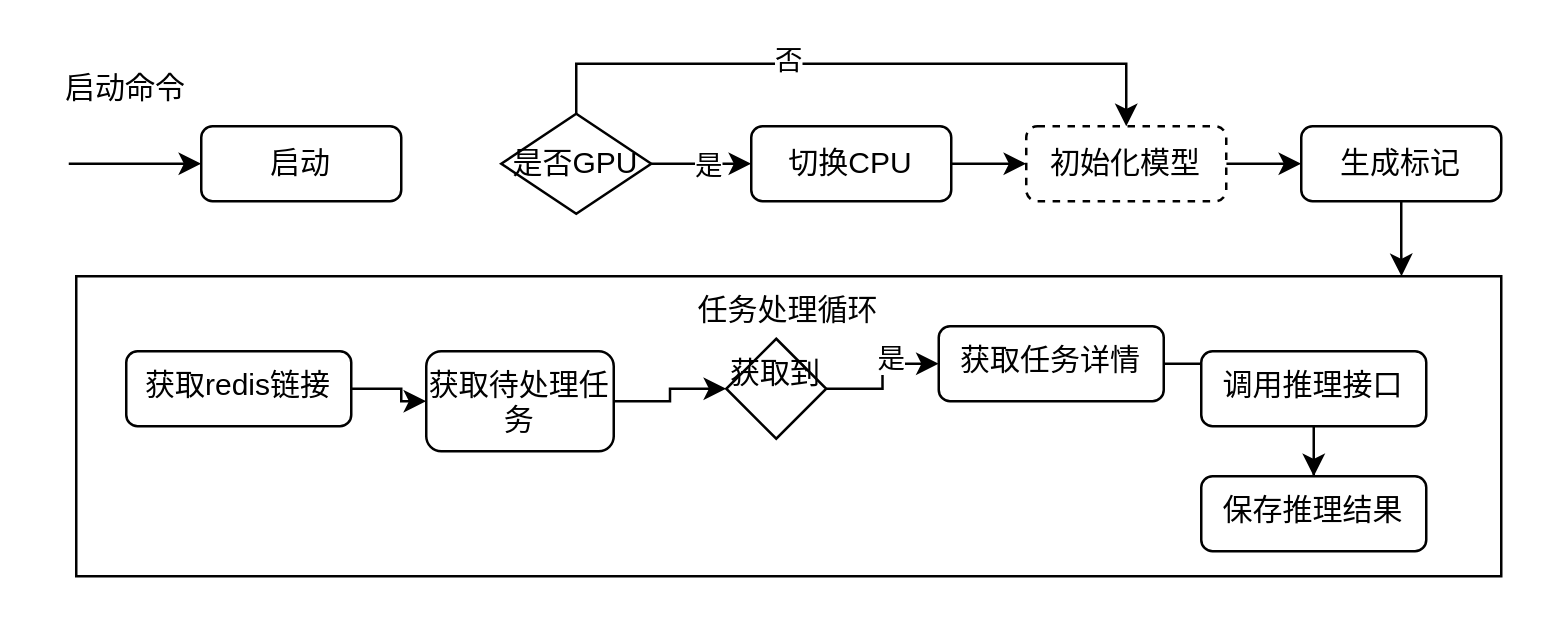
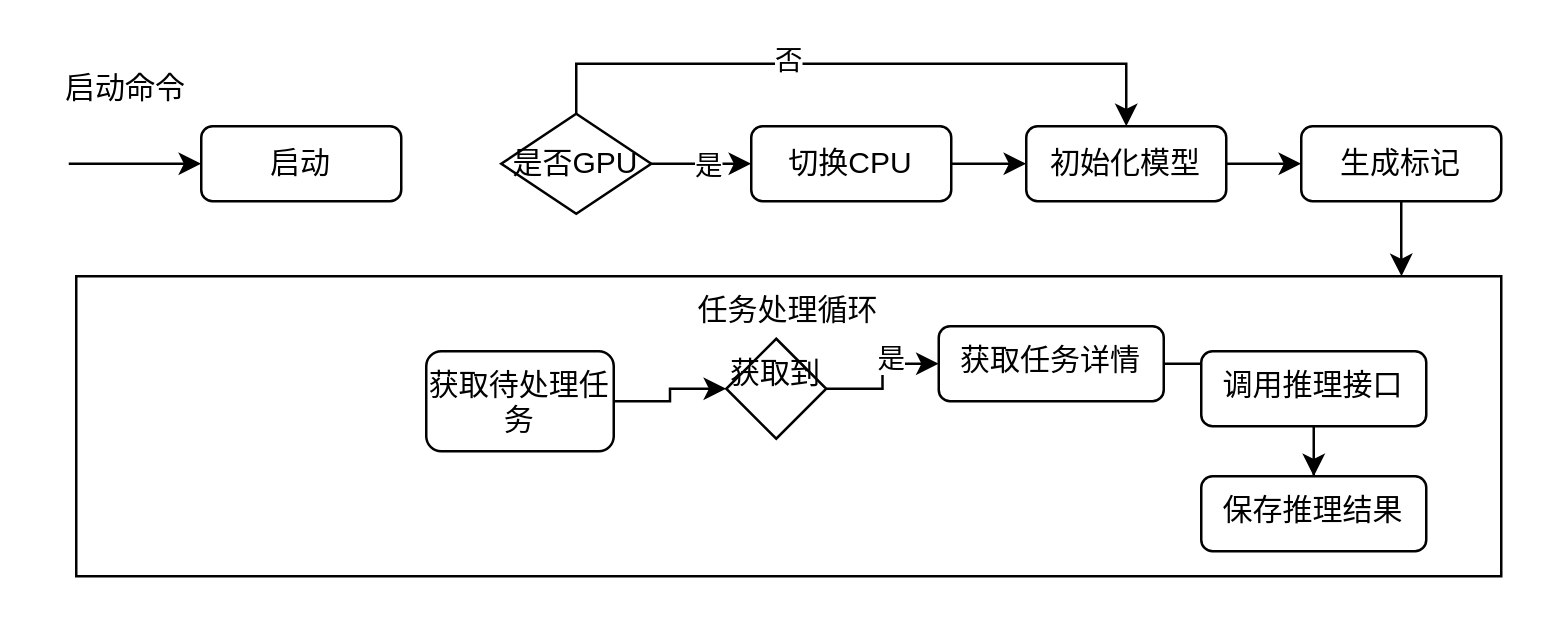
node "初始化模型": style dashed -> solid
node "获取redis链接": removed
edge "获取redis链接" -> "获取待处理任务": removed
